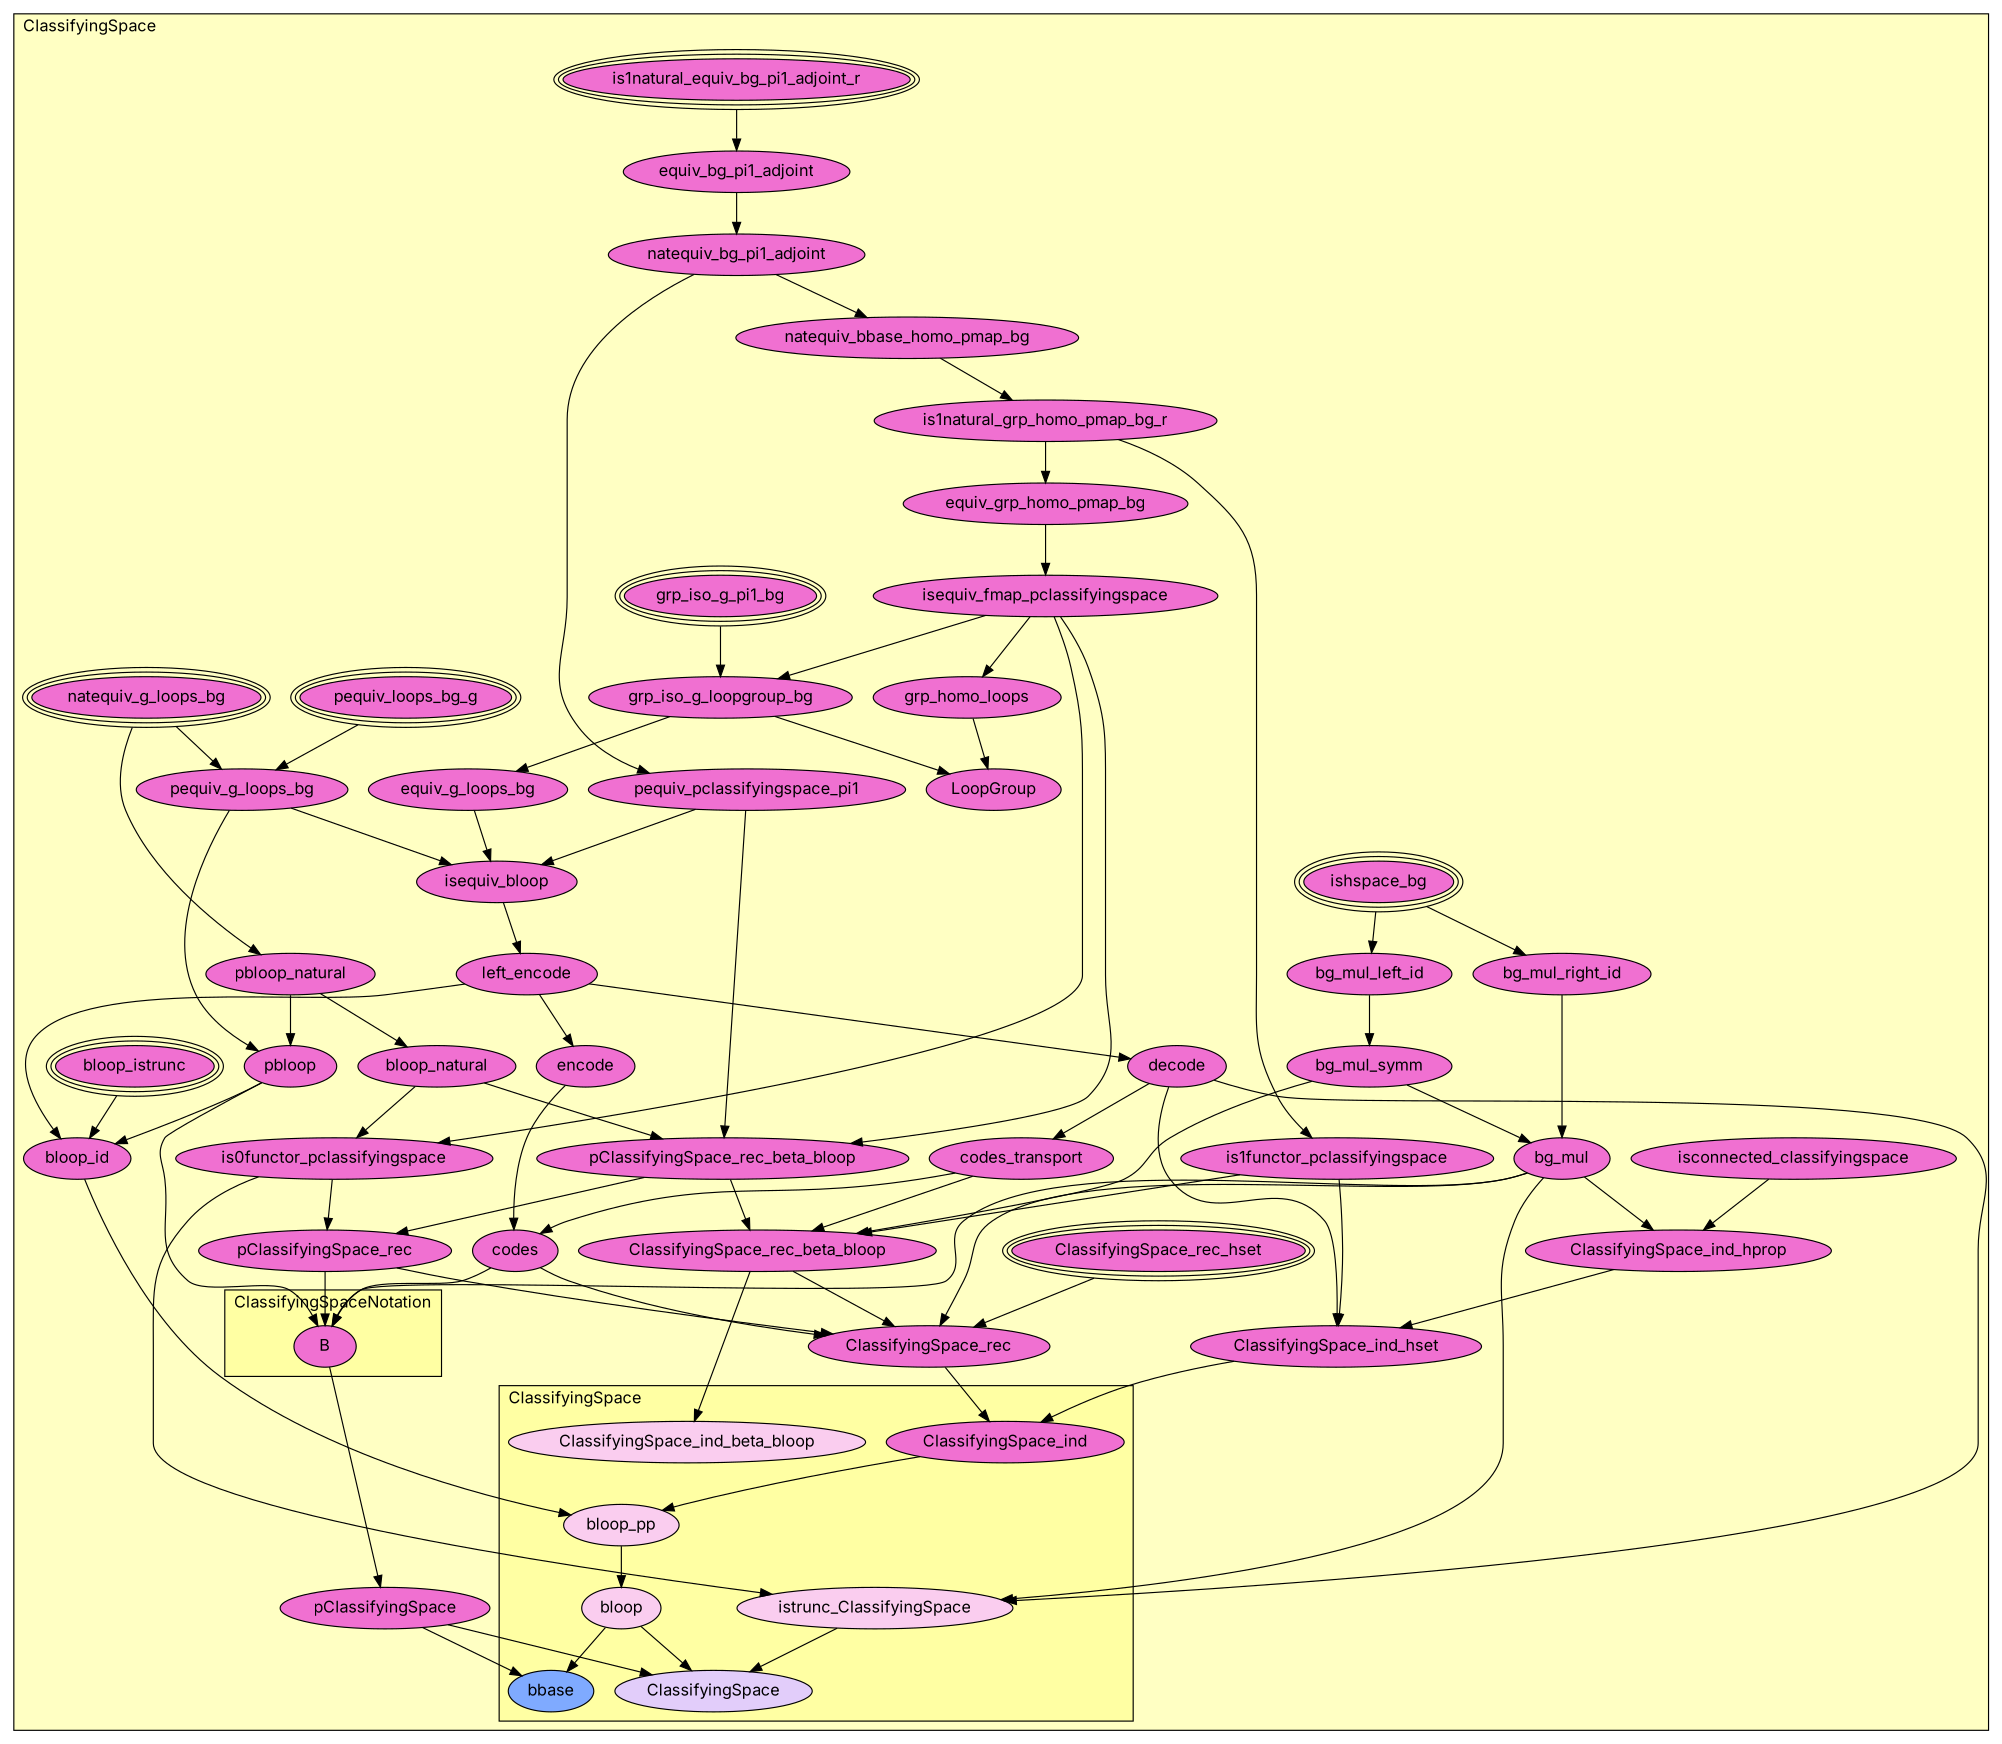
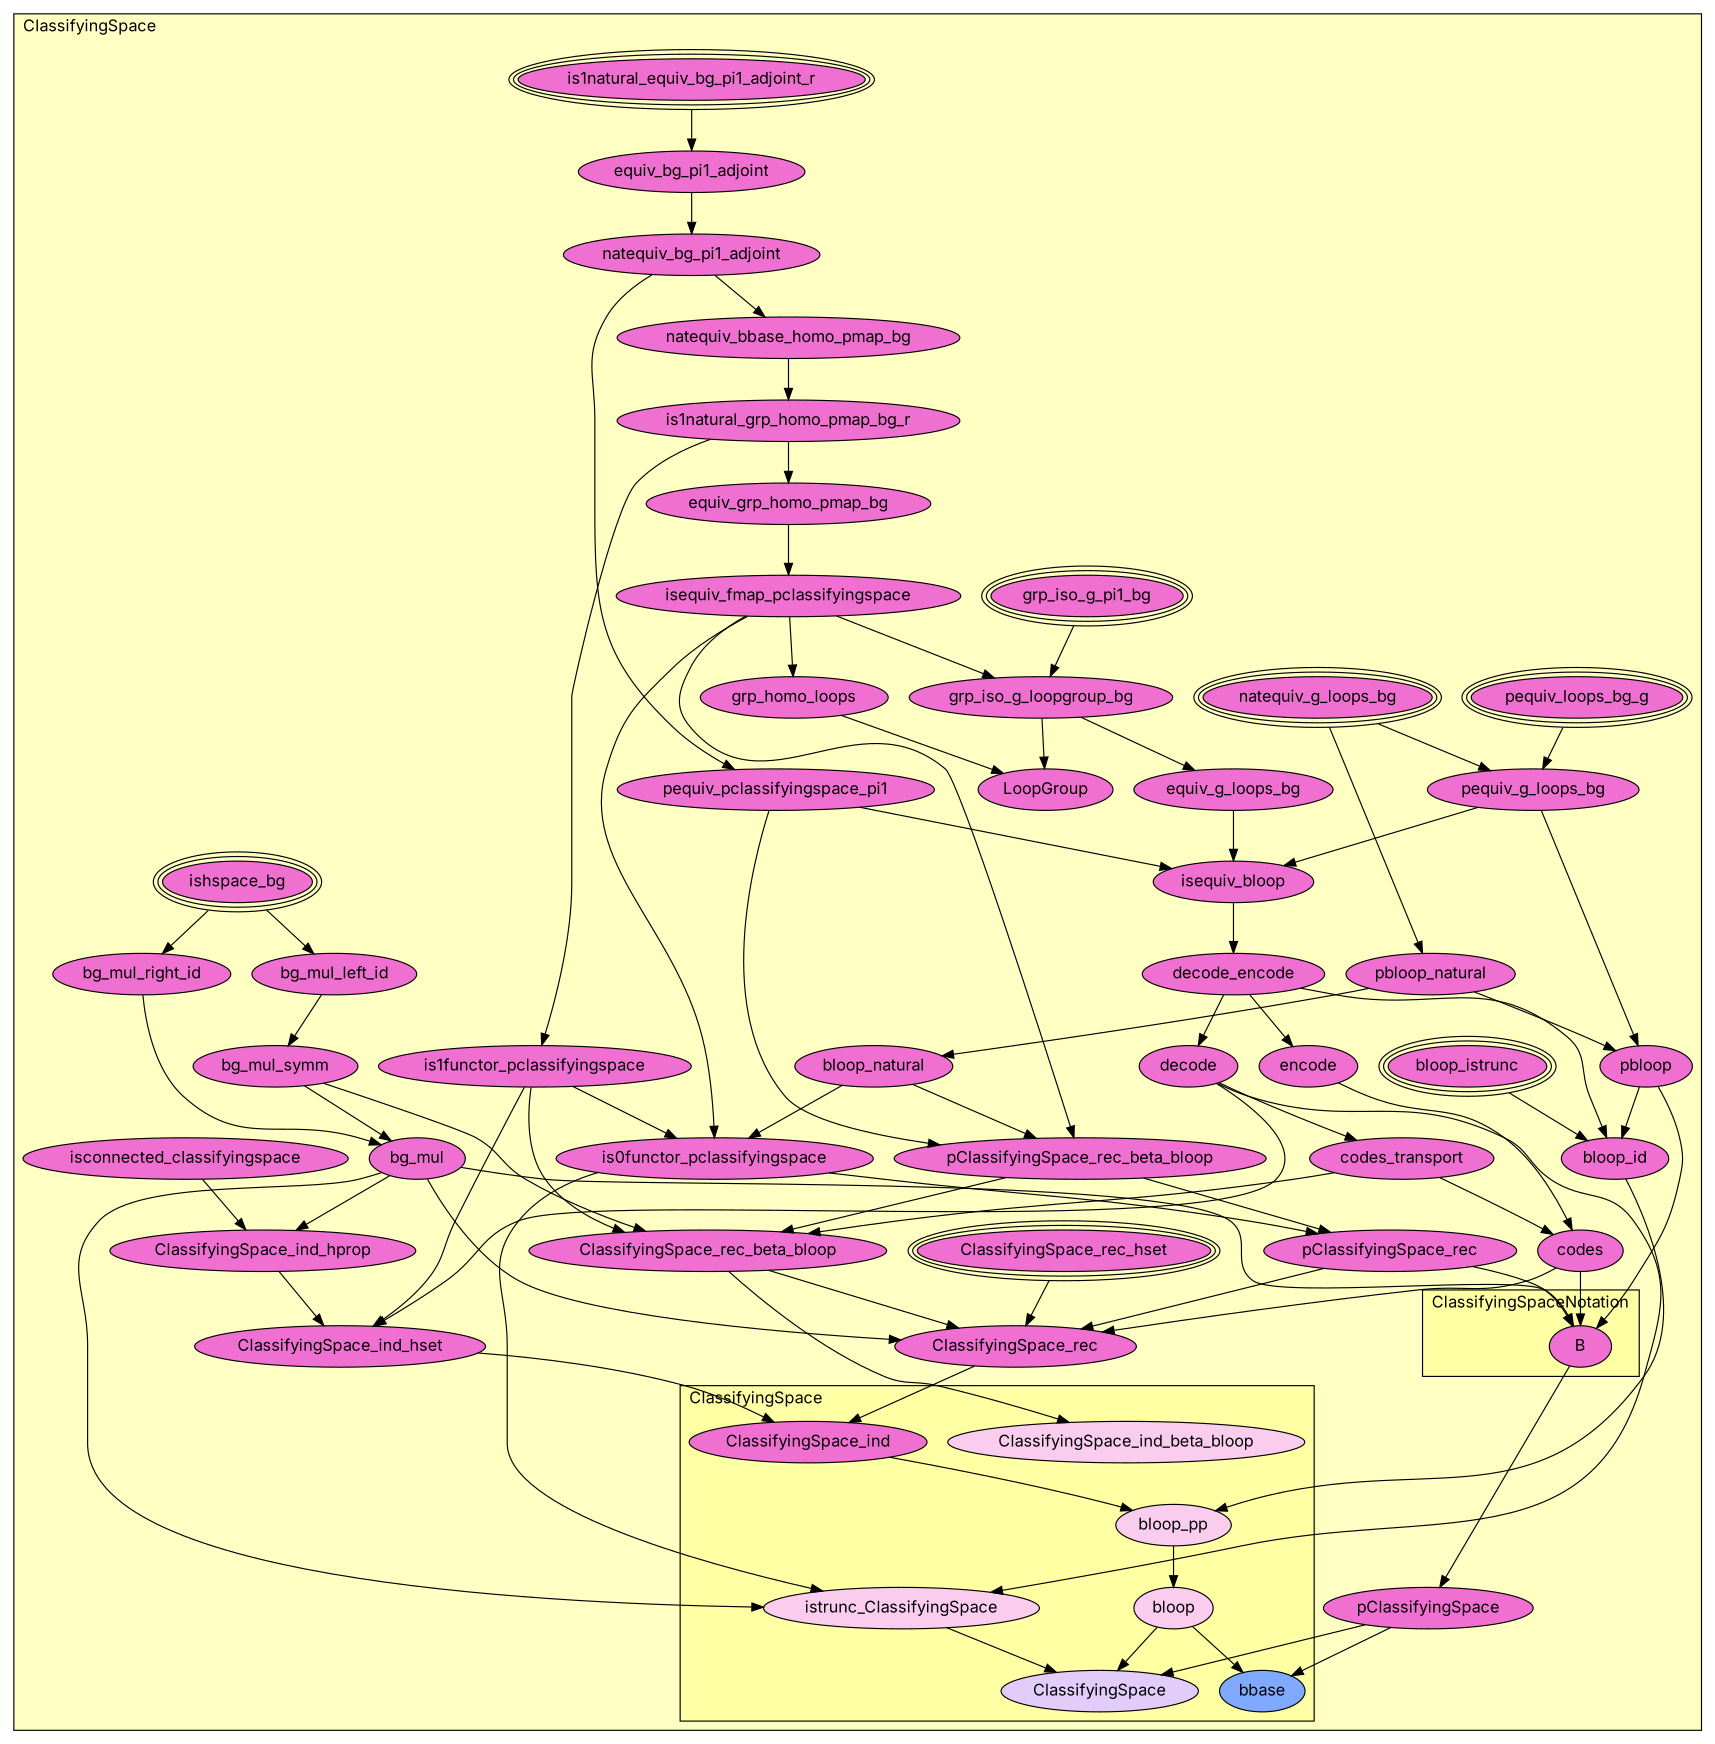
node "left_encode": label "left_encode" -> "decode_encode"
edge "is1functor_pclassifyingspace" -> "is0functor_pclassifyingspace": added
